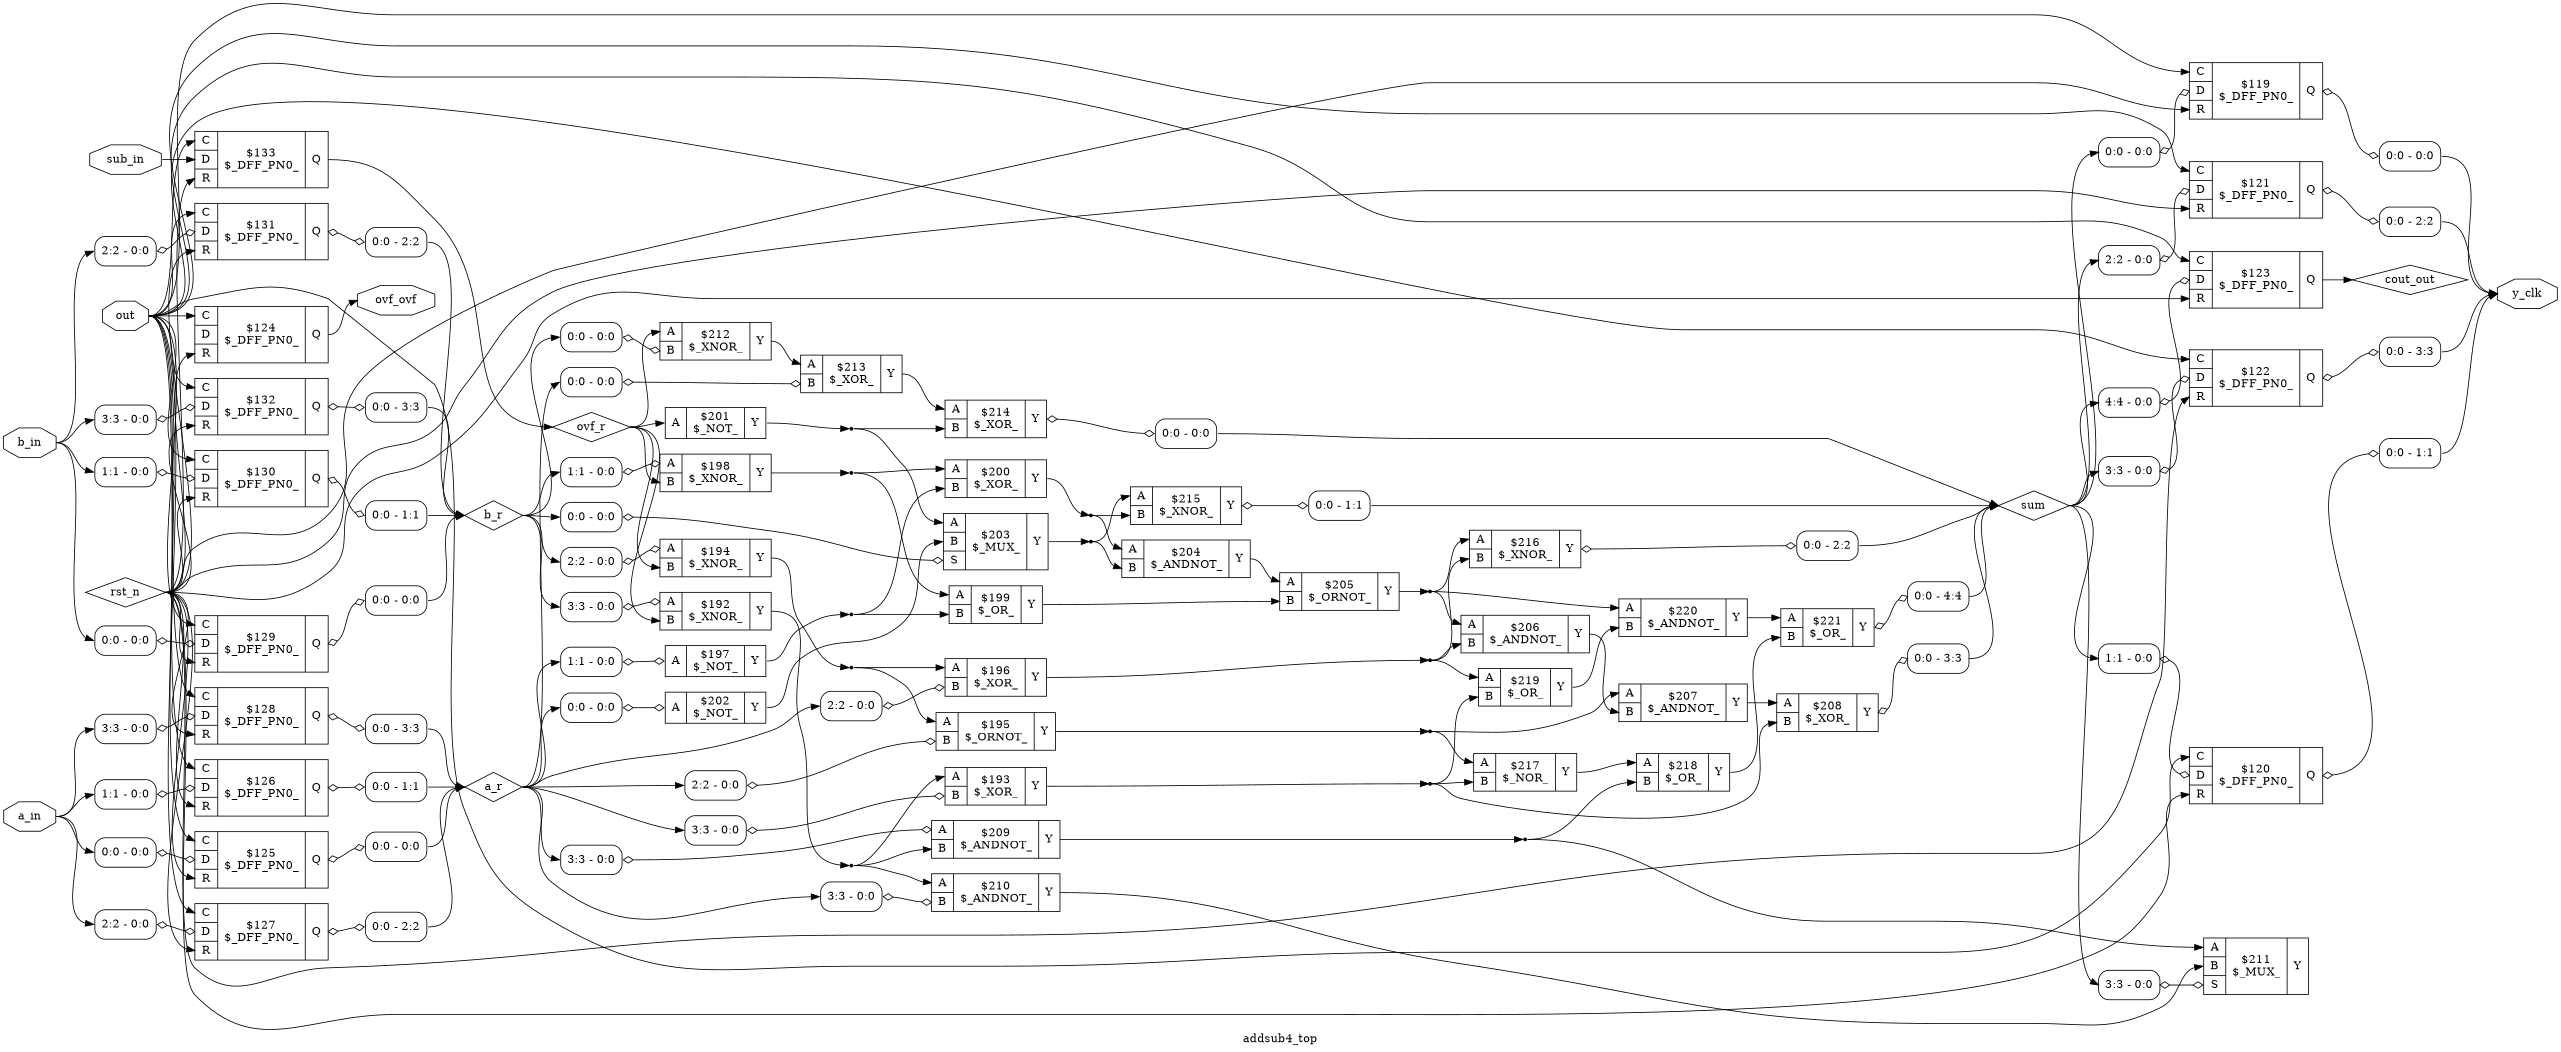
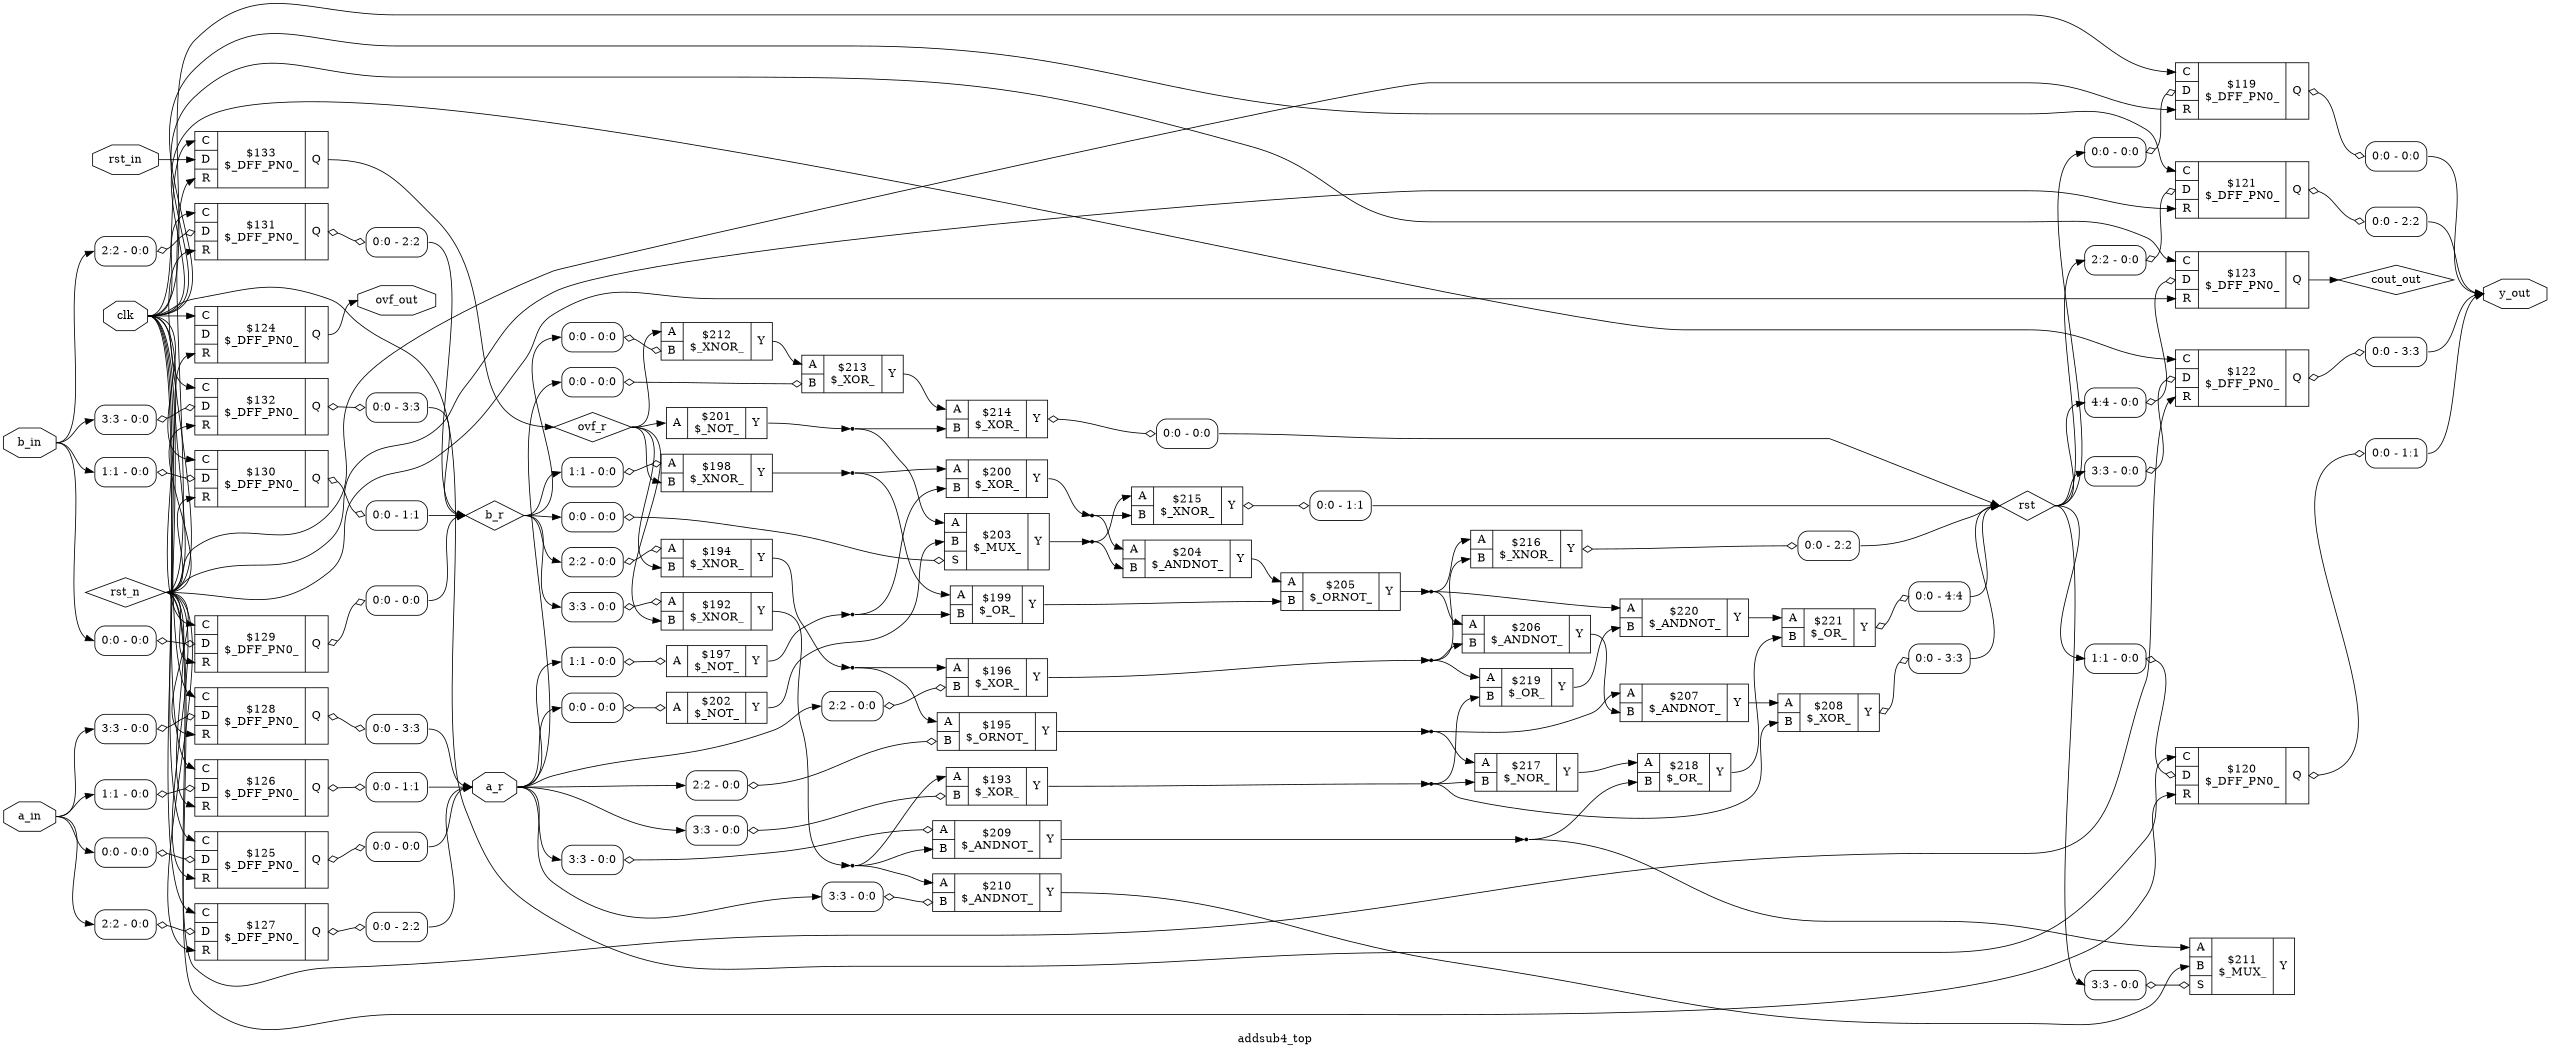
node "sub_in": label "sub_in" -> "rst_in"
node "y_clk": label "y_clk" -> "y_out"
node "ovf_ovf": label "ovf_ovf" -> "ovf_out"
node "out": label "out" -> "clk"
node "sum": label "sum" -> "rst"
node "a_r": shape diamond -> octagon
